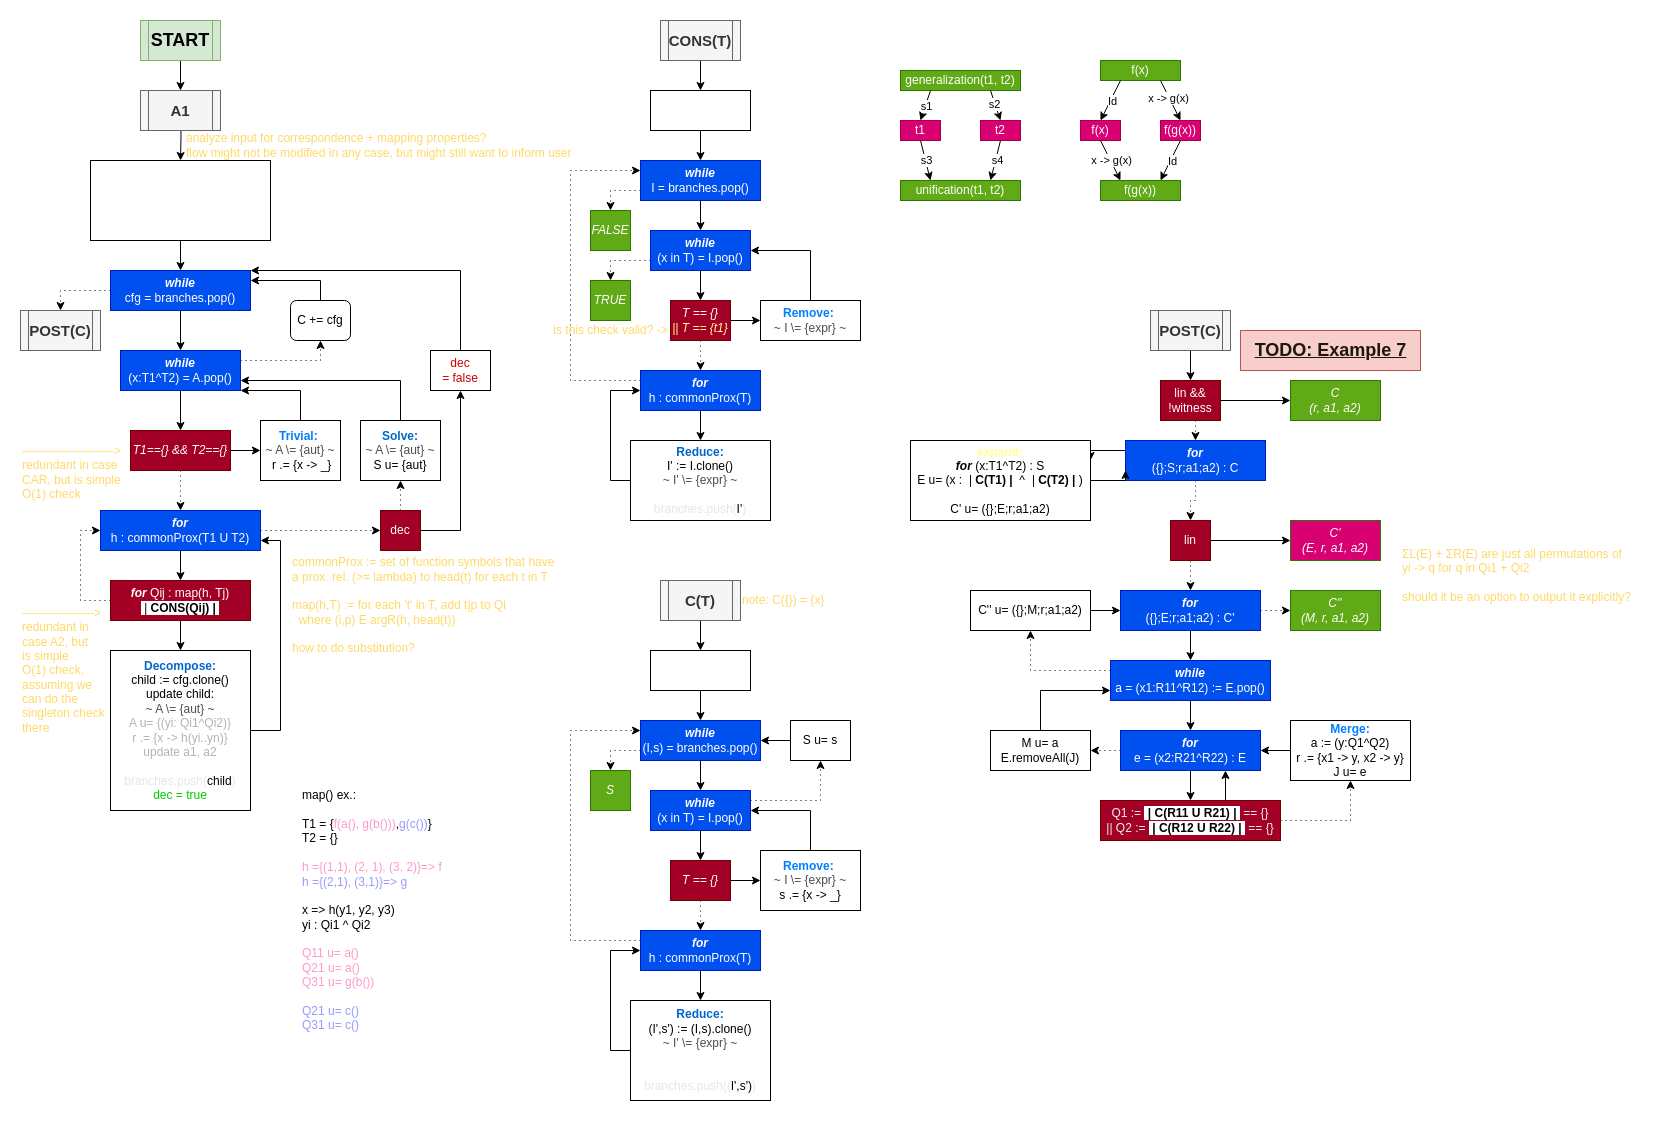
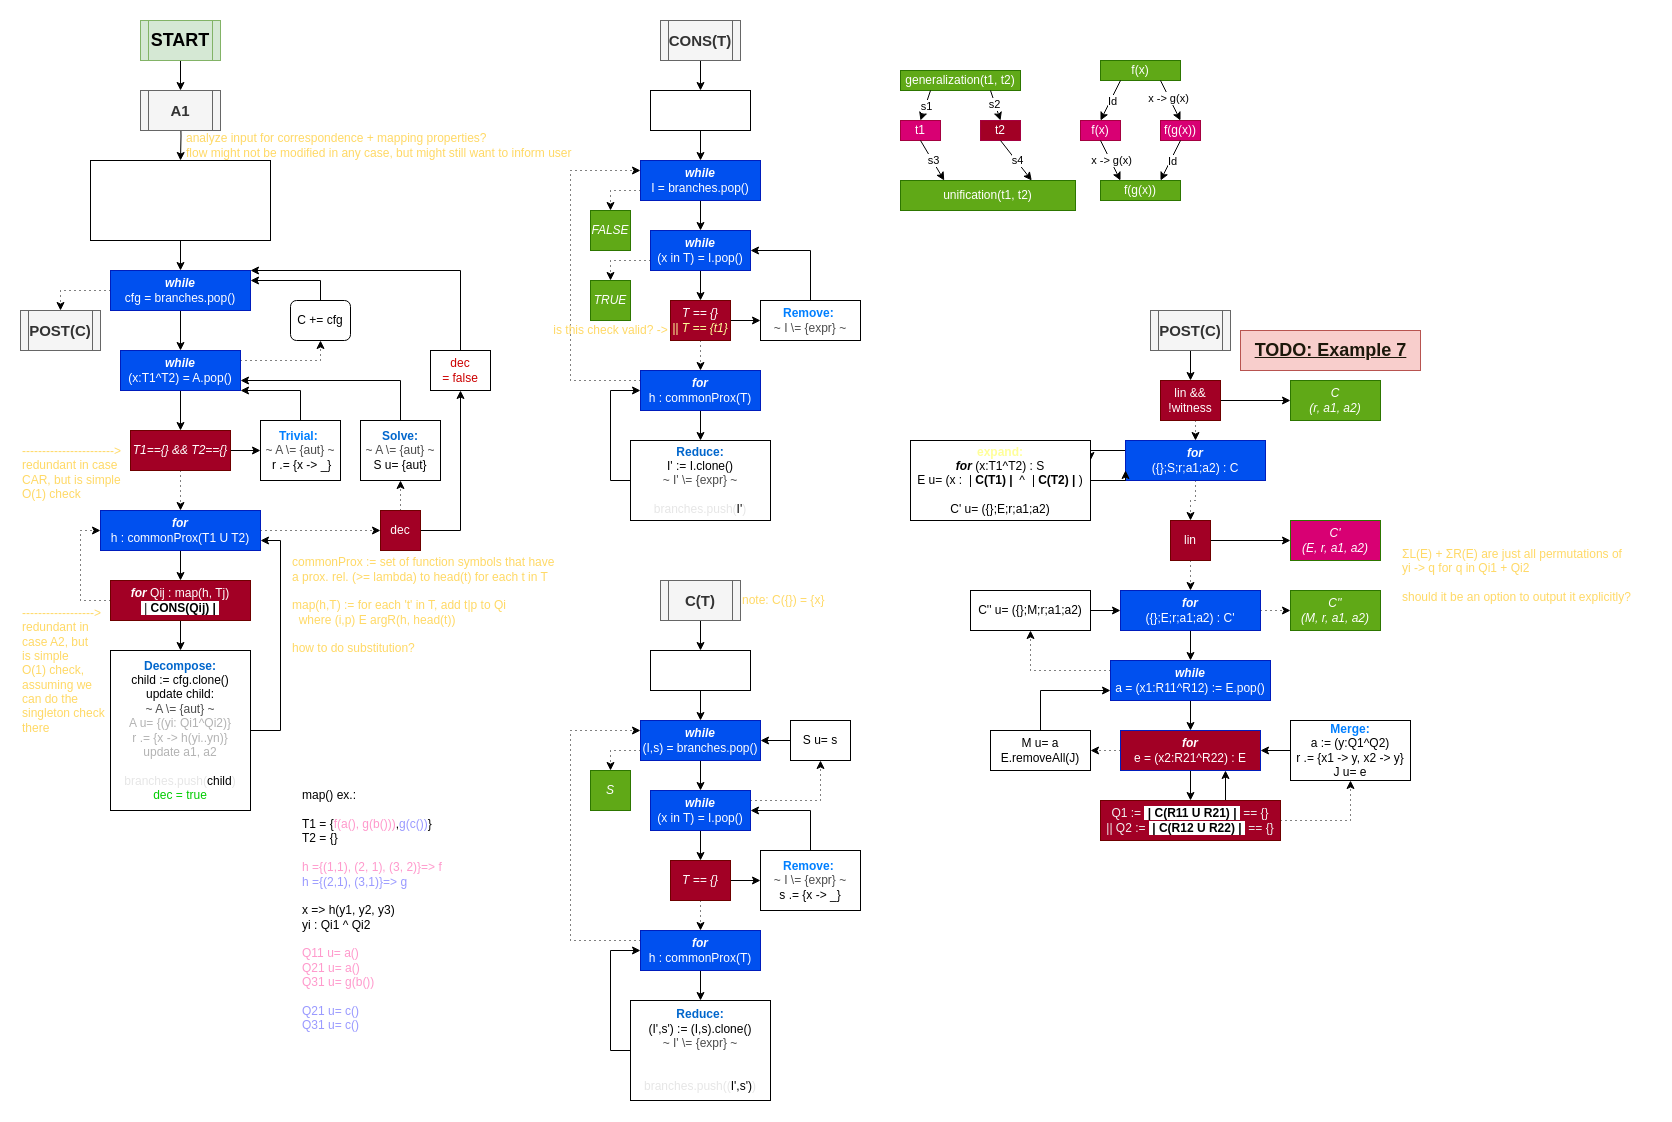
node "t2": fillcolor #d80073 -> #a20025
node "unification(t1, t2)": size 120x20 -> 175x30
node "for e = (x2:R21^R22) : E": fillcolor #0050ef -> #a20025
